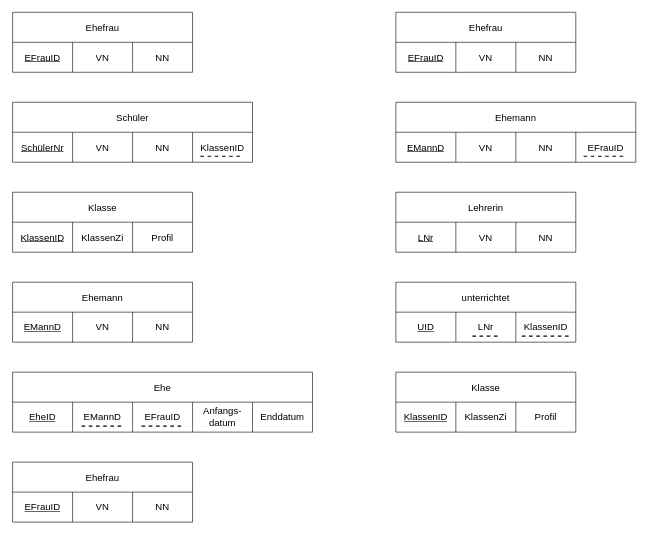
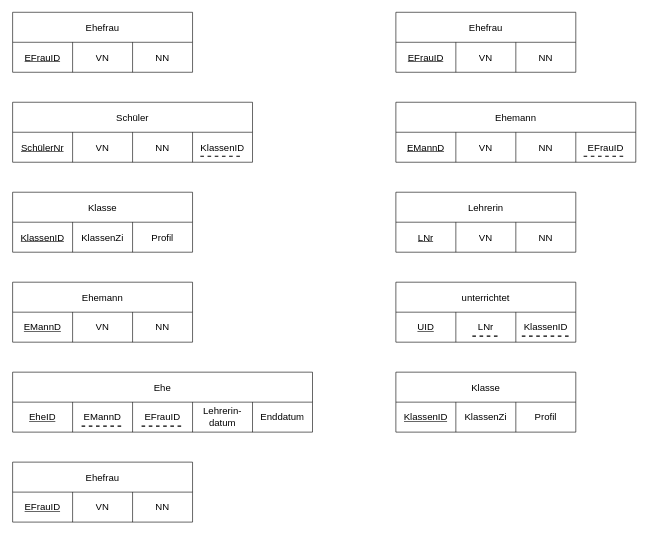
node "Anfangs-datum": label "Anfangs-datum" -> "Lehrerin-datum"
